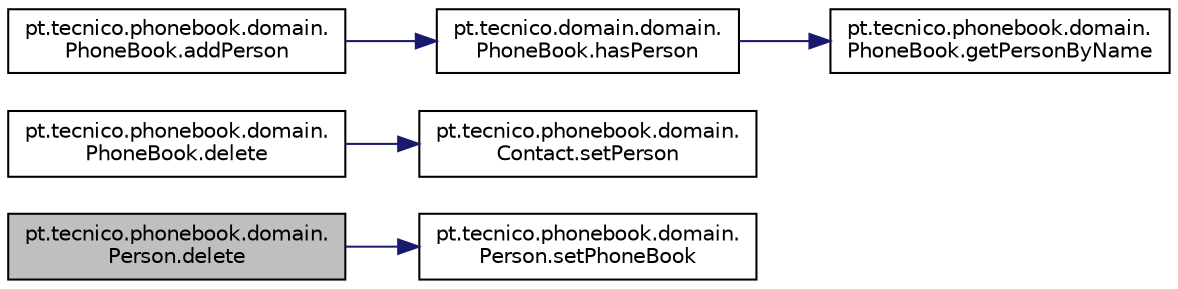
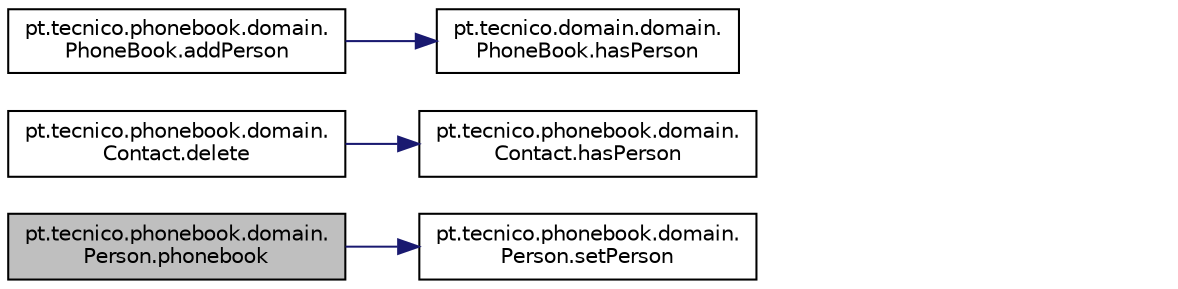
node "pt.tecnico.phonebook.domain. PhoneBook.getPersonByName": removed
node "pt.tecnico.phonebook.domain. PhoneBook.delete": label "pt.tecnico.phonebook.domain. PhoneBook.delete" -> "pt.tecnico.phonebook.domain. Contact.delete"
node "pt.tecnico.phonebook.domain. Contact.setPerson": label "pt.tecnico.phonebook.domain. Contact.setPerson" -> "pt.tecnico.phonebook.domain. Contact.hasPerson"
node "pt.tecnico.phonebook.domain. Person.delete": label "pt.tecnico.phonebook.domain. Person.delete" -> "pt.tecnico.phonebook.domain. Person.phonebook"
node "pt.tecnico.phonebook.domain. Person.setPhoneBook": label "pt.tecnico.phonebook.domain. Person.setPhoneBook" -> "pt.tecnico.phonebook.domain. Person.setPerson"
